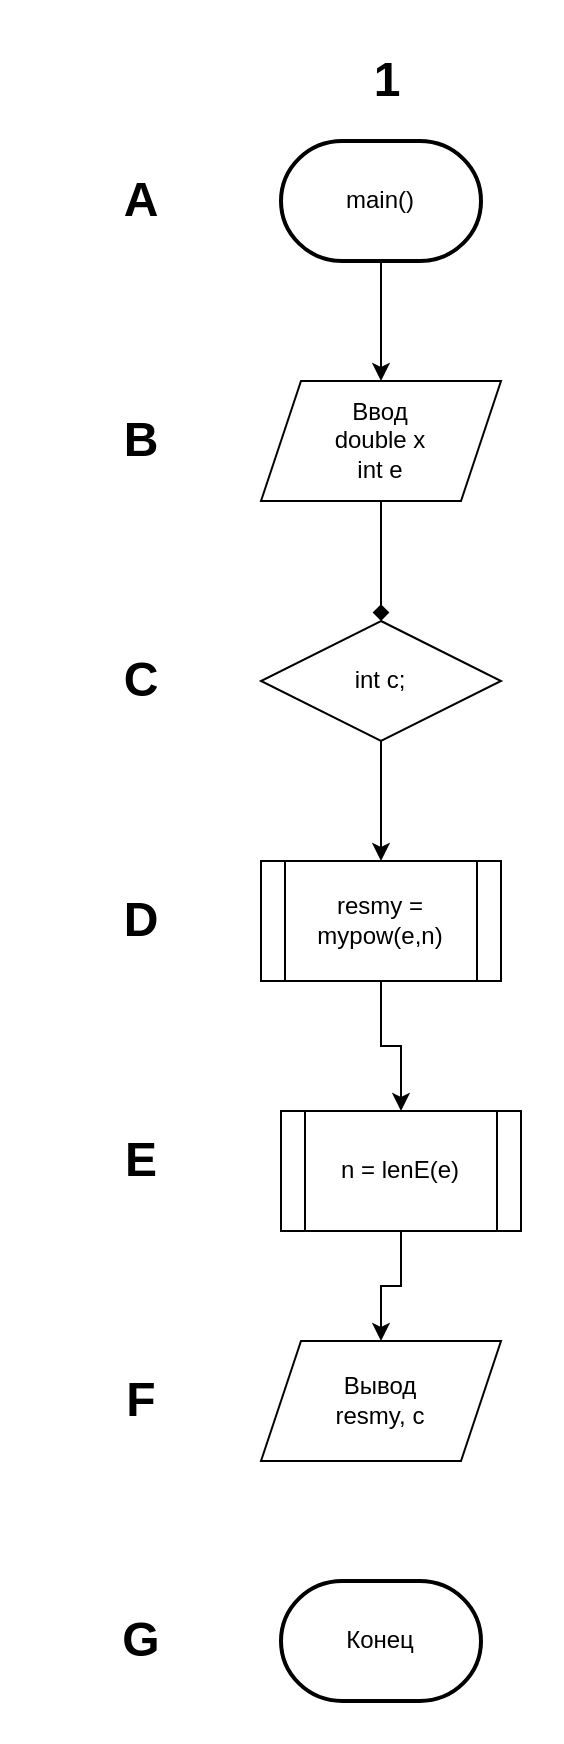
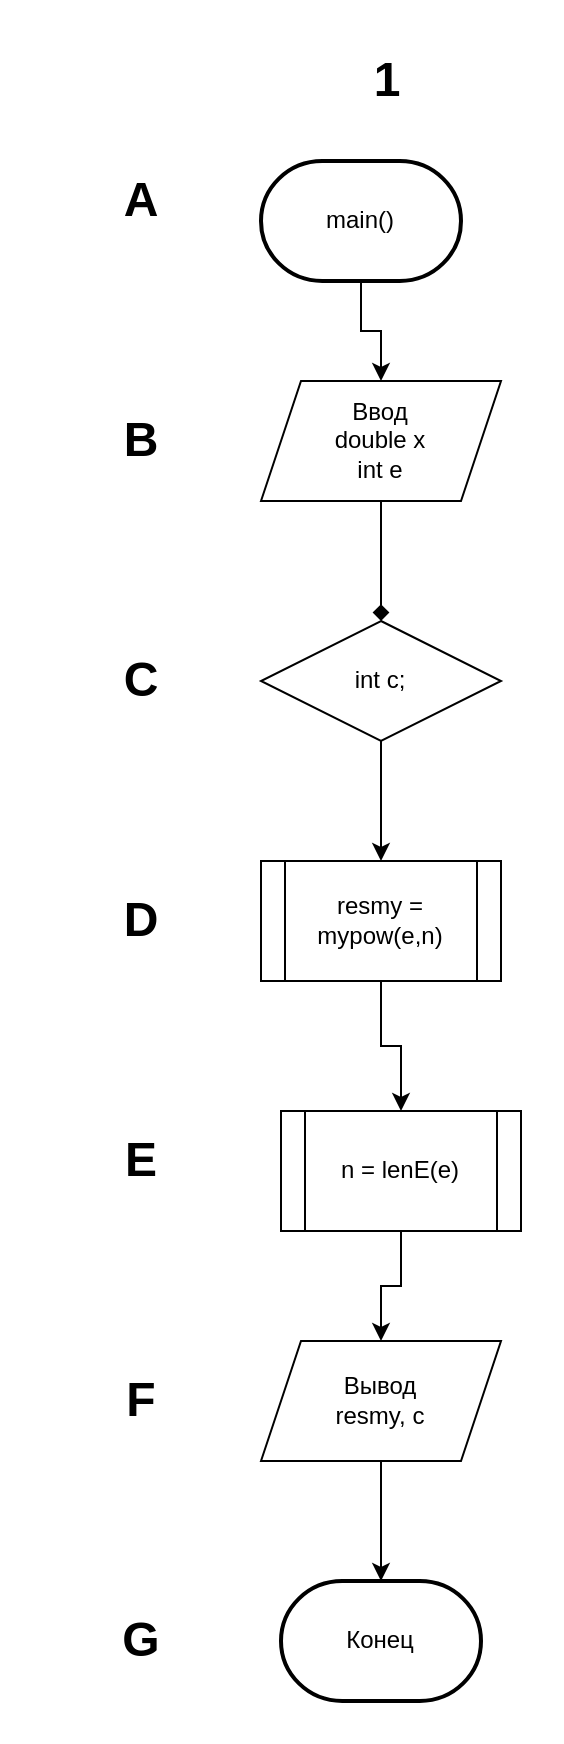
node "main()": moved (381, 201) -> (361, 221)
edge "Вывод resmy, c" -> "Конец": added
